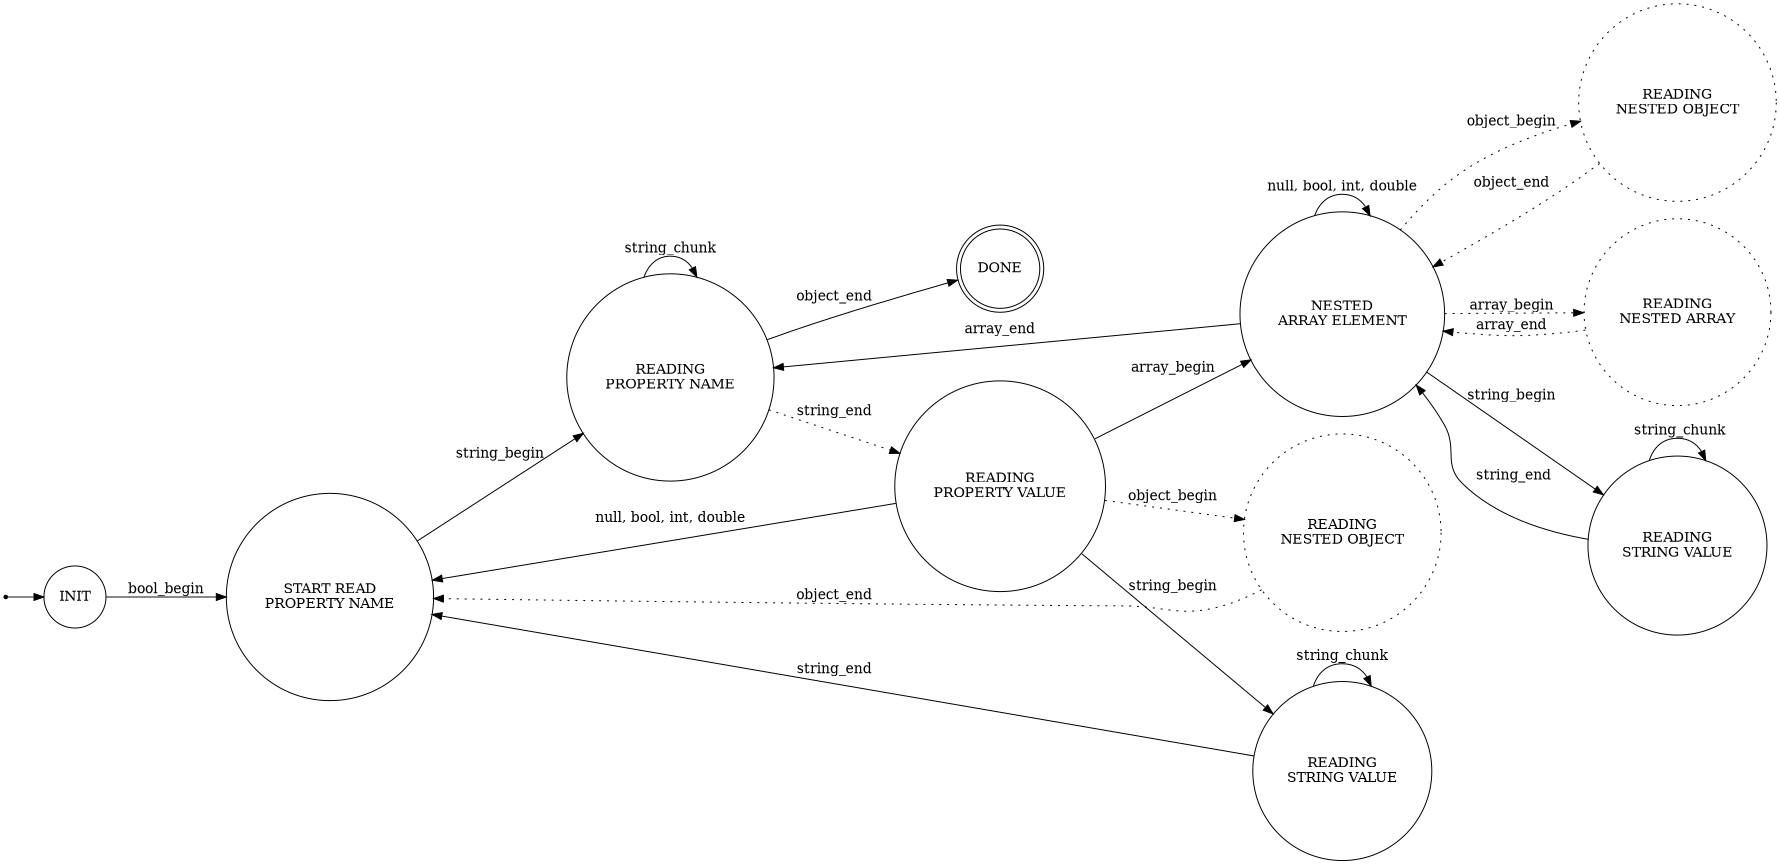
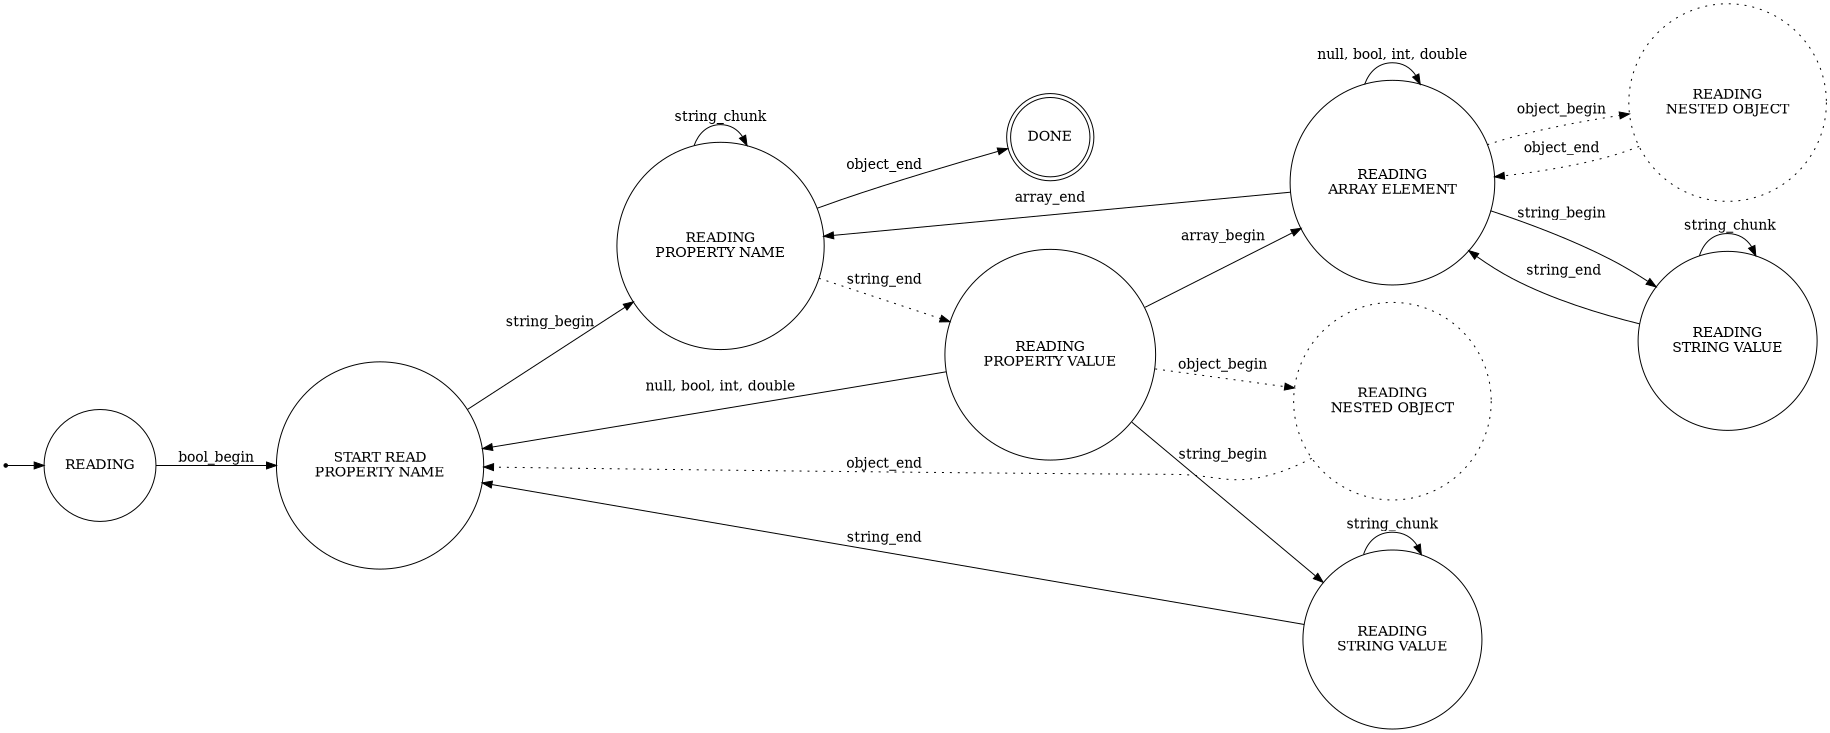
node "READING NESTED ARRAY": removed
node "NESTED ARRAY ELEMENT": label "NESTED ARRAY ELEMENT" -> "READING ARRAY ELEMENT"
node "INIT": label "INIT" -> "READING"
